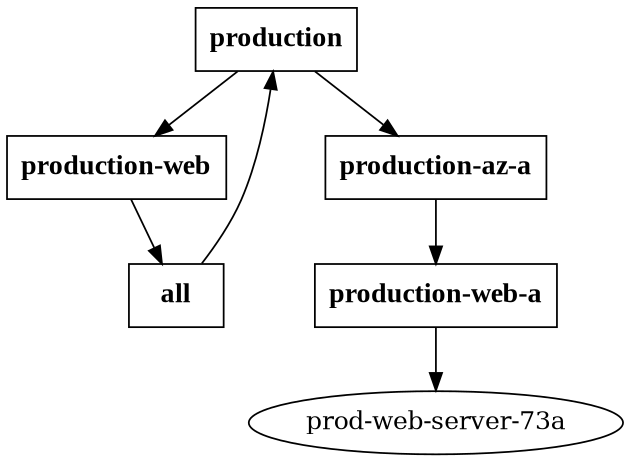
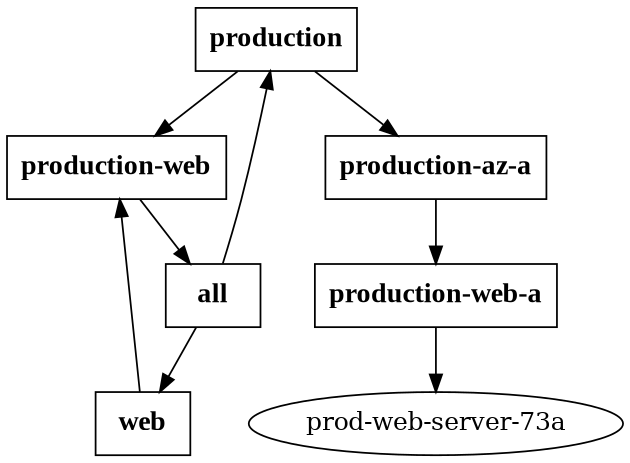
node "web": added
